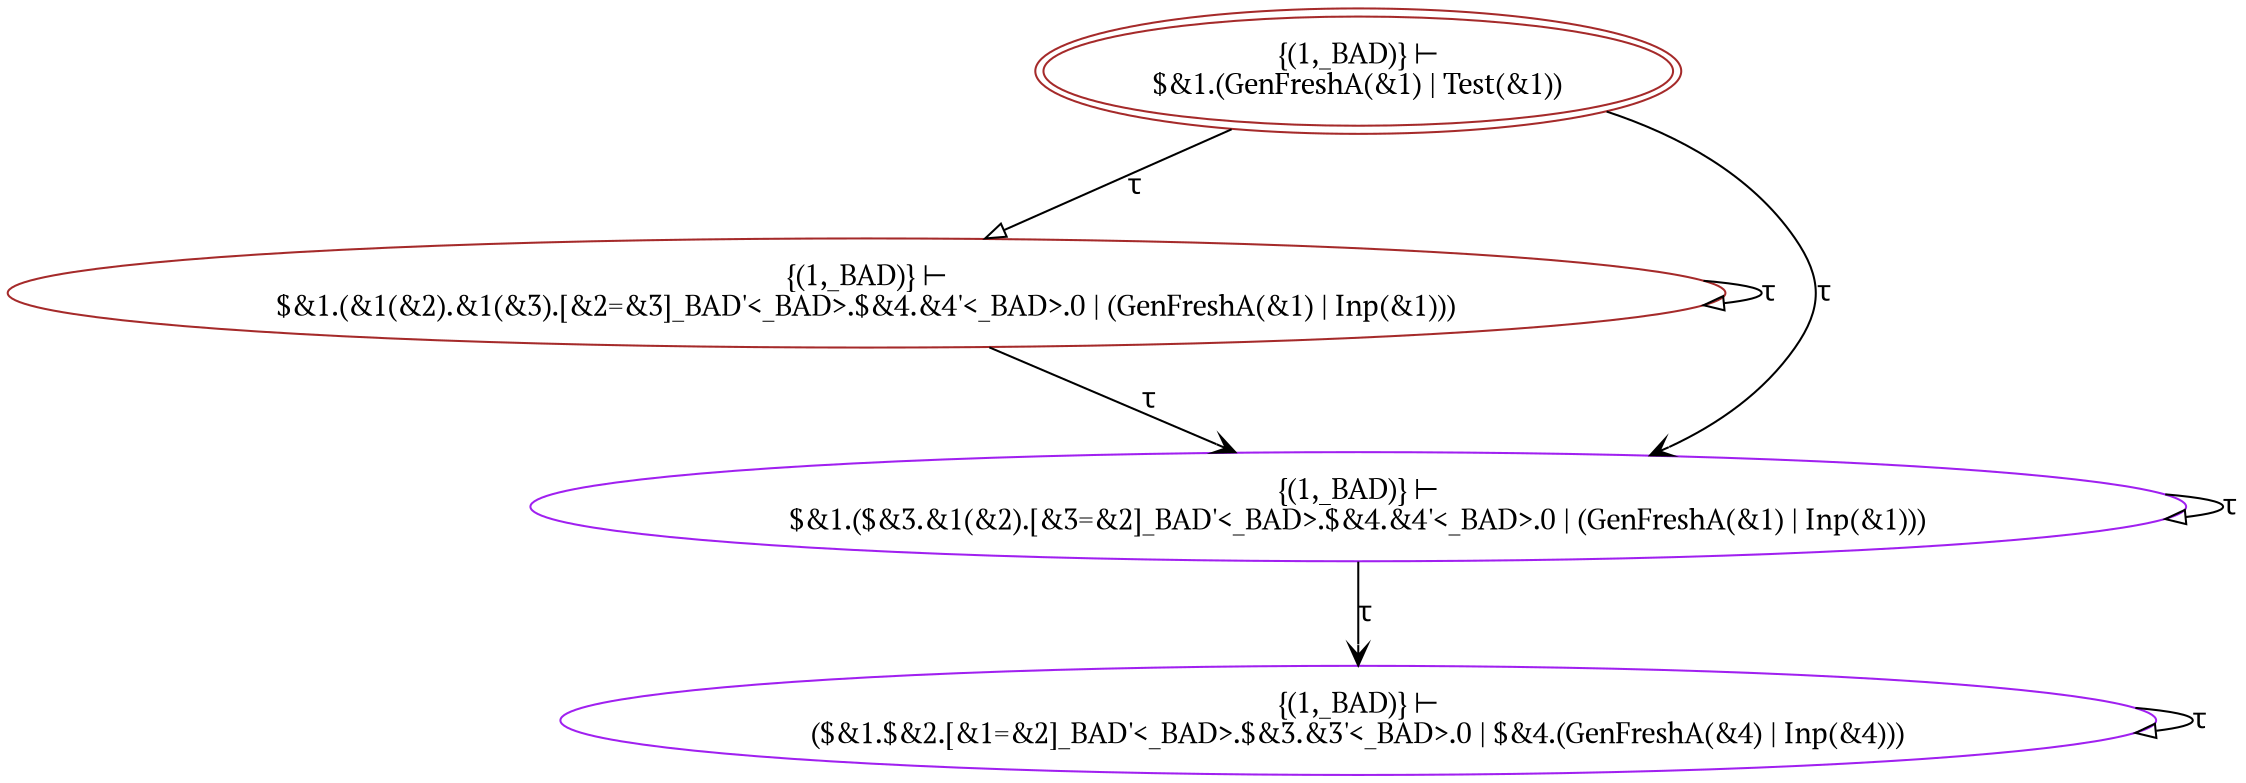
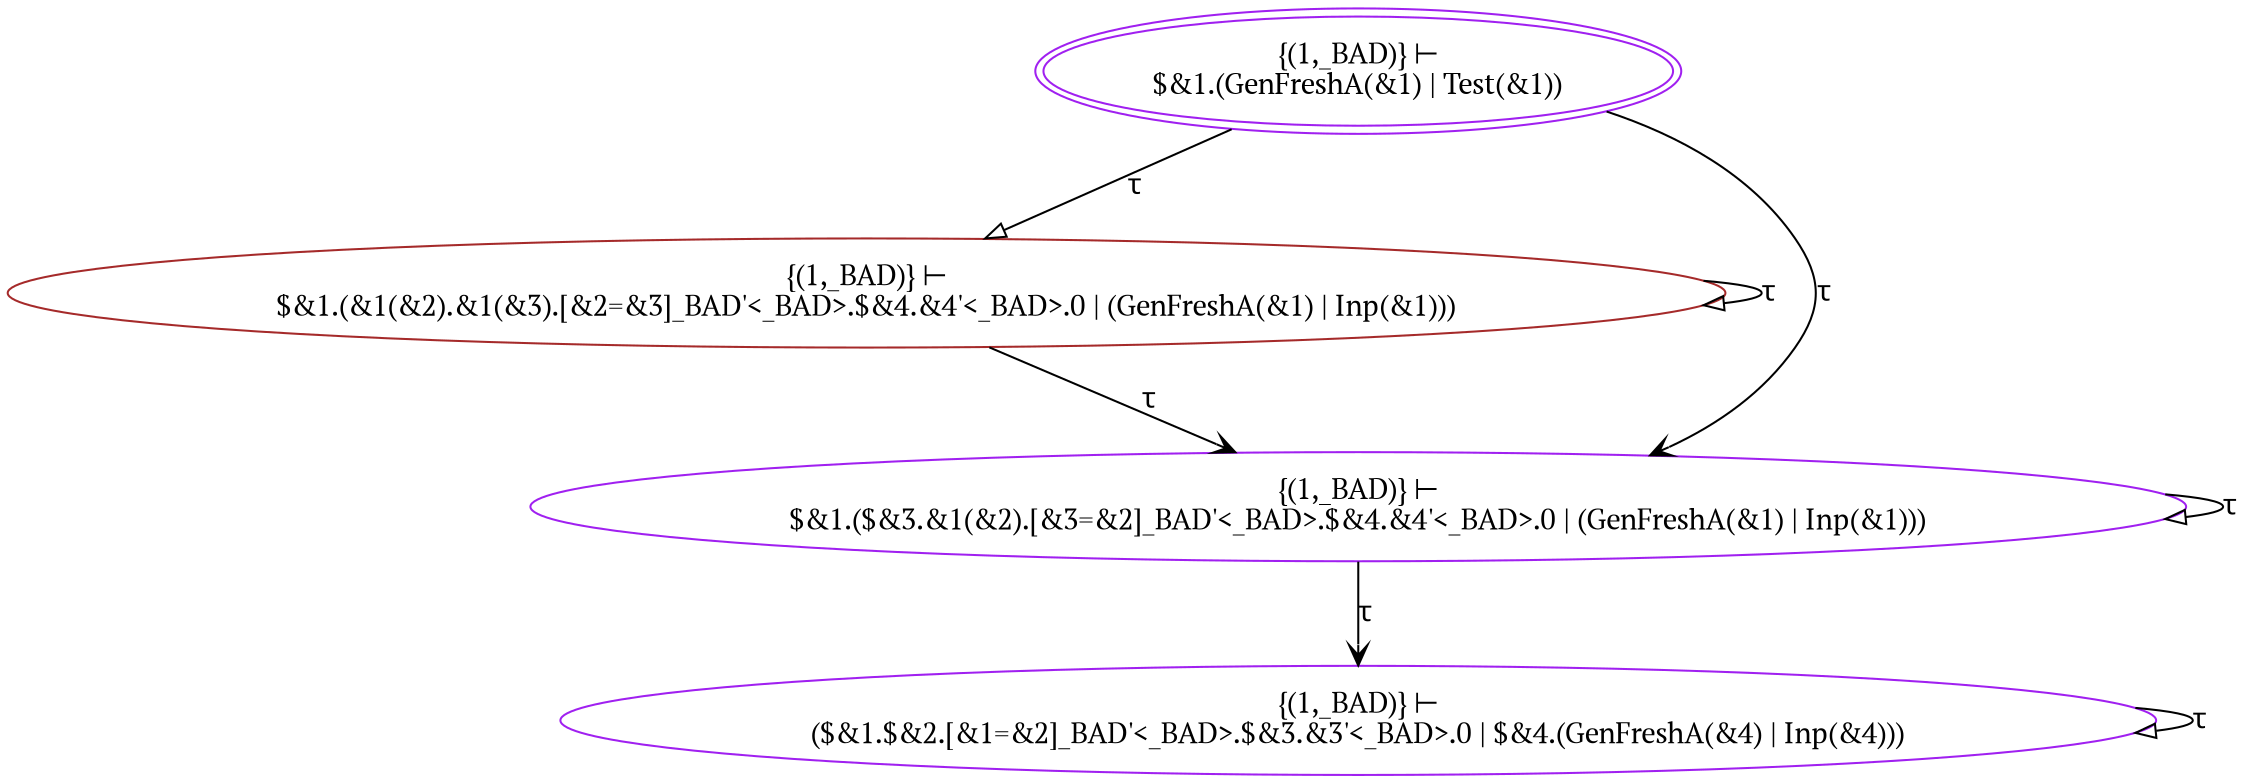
node "{(1,_BAD)} ⊢ $&1.(GenFreshA(&1) | Test(&1))": color brown -> purple
